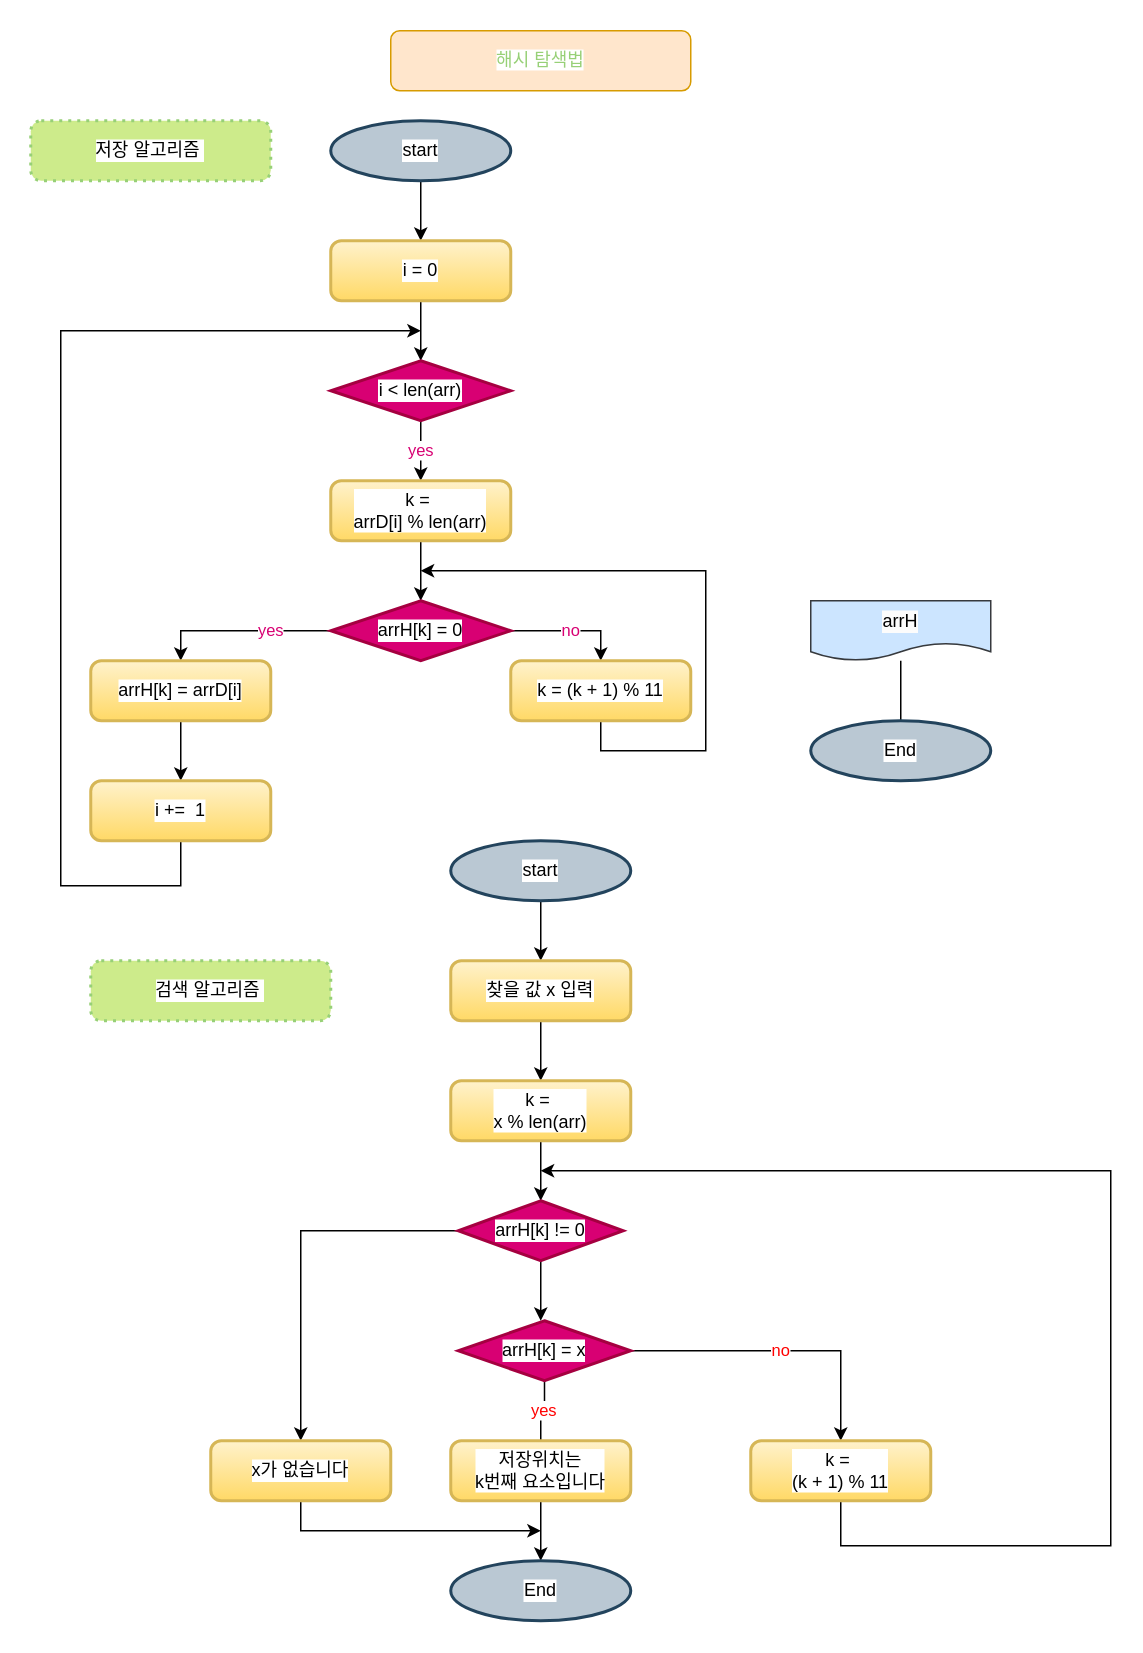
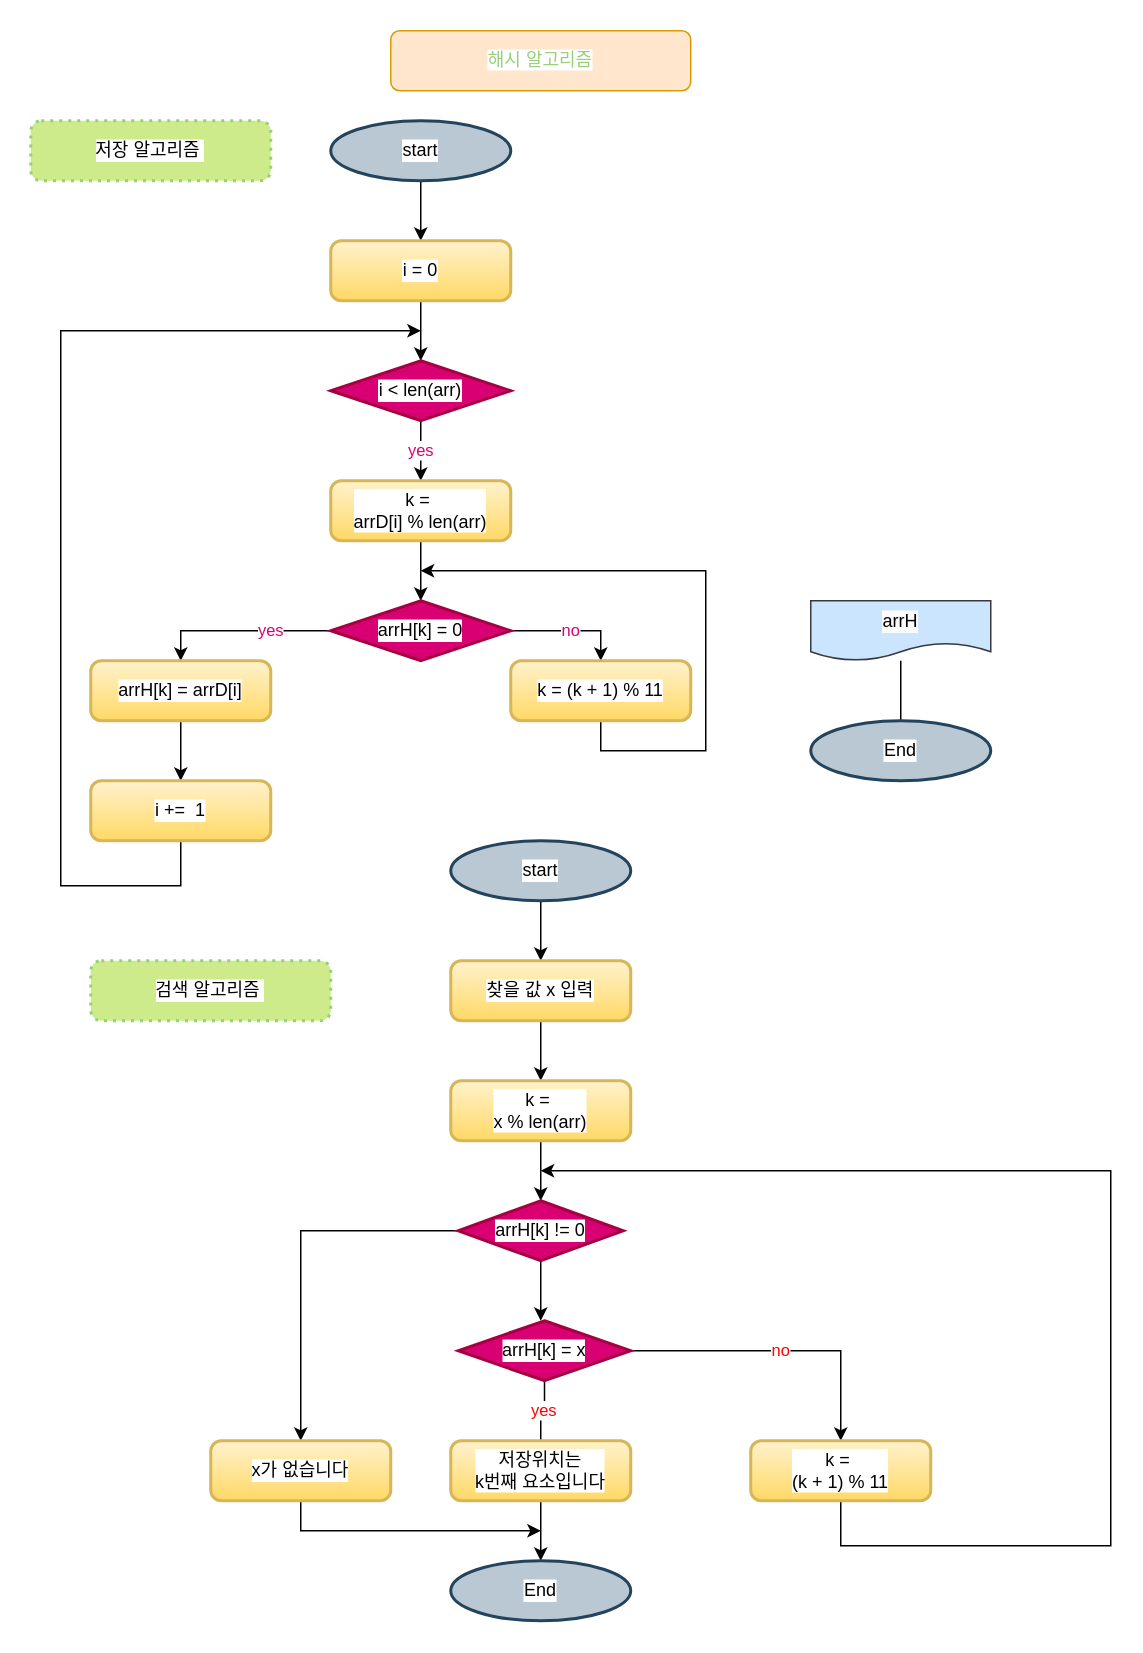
node "해시 탐색법": label "해시 탐색법" -> "해시 알고리즘"
